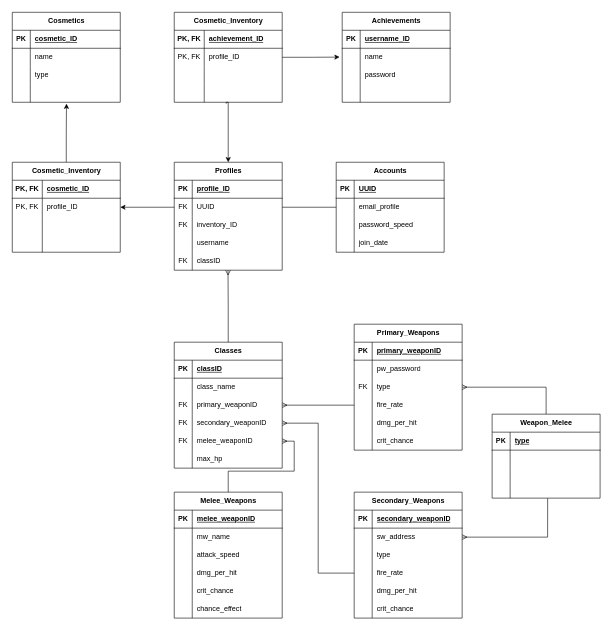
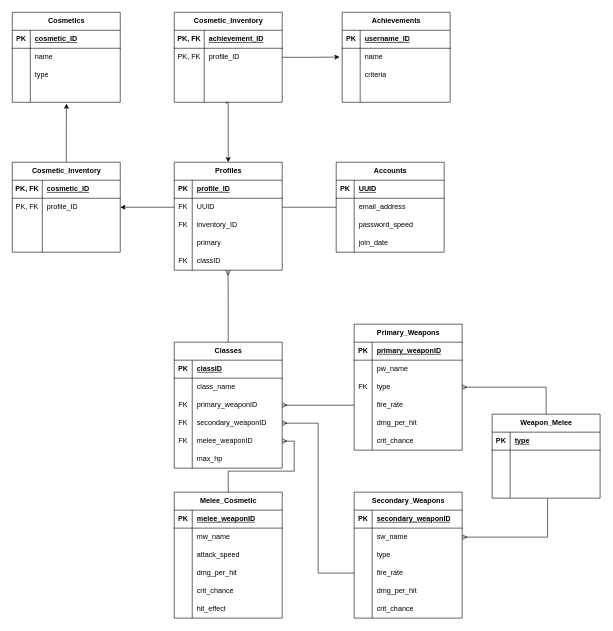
node "password": label "password" -> "criteria"
node "email_profile": label "email_profile" -> "email_address"
node "username": label "username" -> "primary"
node "pw_password": label "pw_password" -> "pw_name"
node "Melee_Weapons": label "Melee_Weapons" -> "Melee_Cosmetic"
node "sw_address": label "sw_address" -> "sw_name"
node "chance_effect": label "chance_effect" -> "hit_effect"
